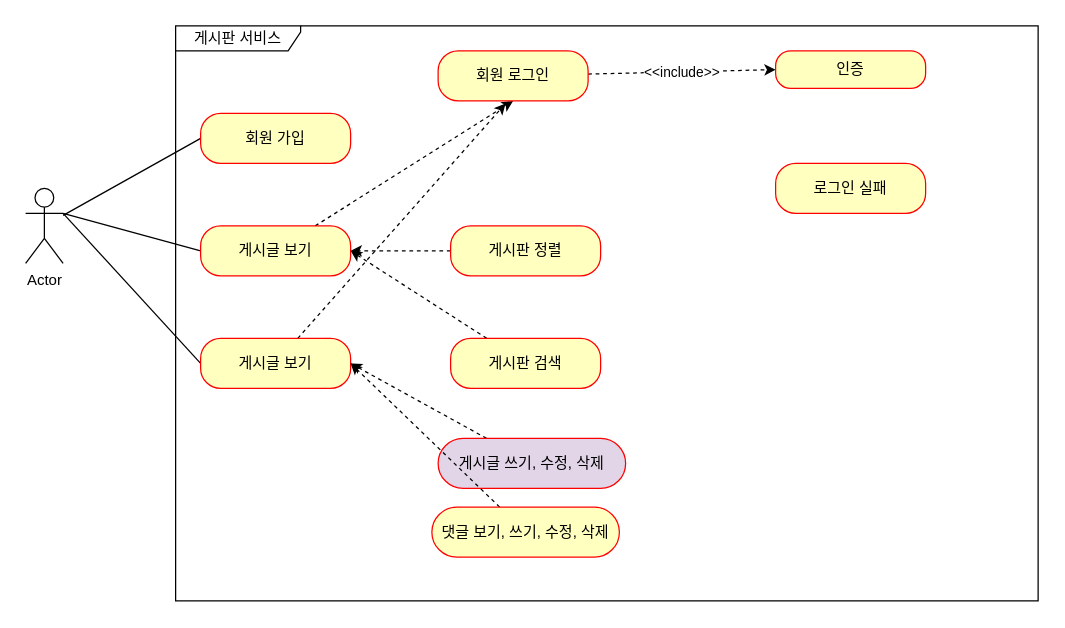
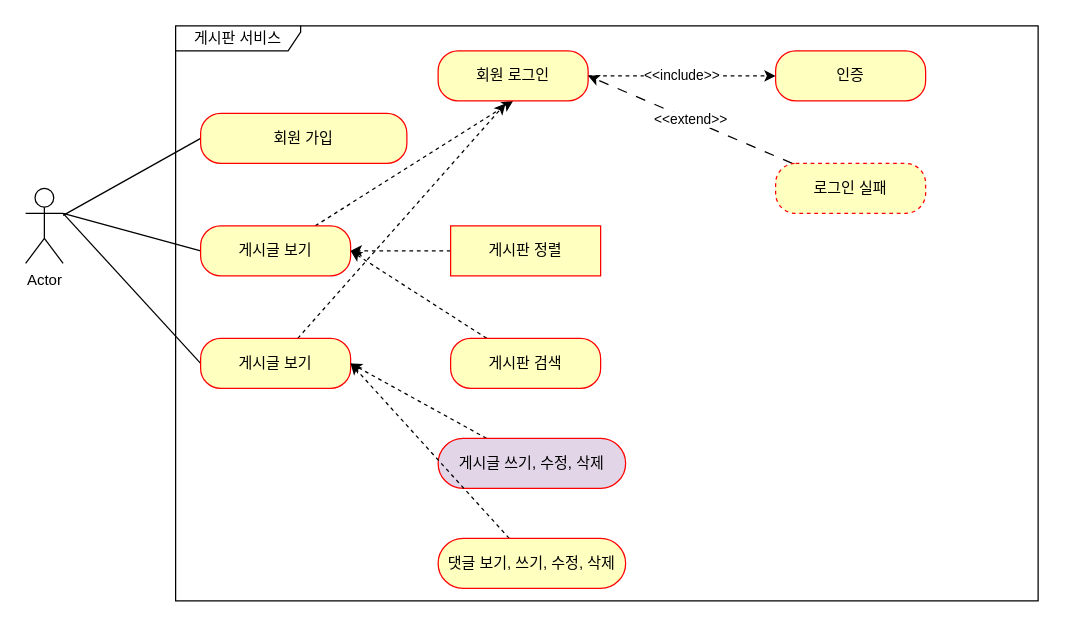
node "인증": size 150x38 -> 150x50
node "회원 가입": size 150x50 -> 206x50
edge "로그인 실패" -> "회원 로그인": added, label "<<extend>>"
node "로그인 실패": style solid -> dashed
node "게시판 정렬": shape rounded rectangle -> rectangle
node "댓글 보기, 쓰기, 수정, 삭제": moved (526, 532) -> (532, 563)
